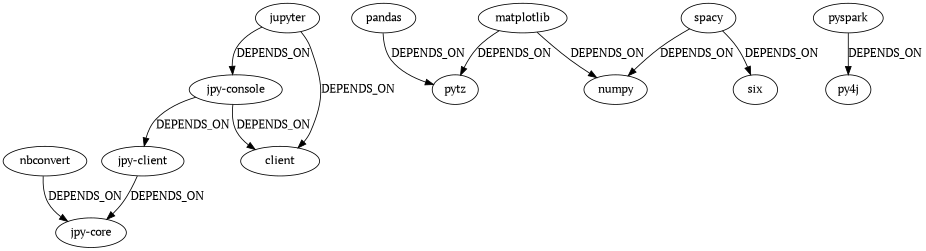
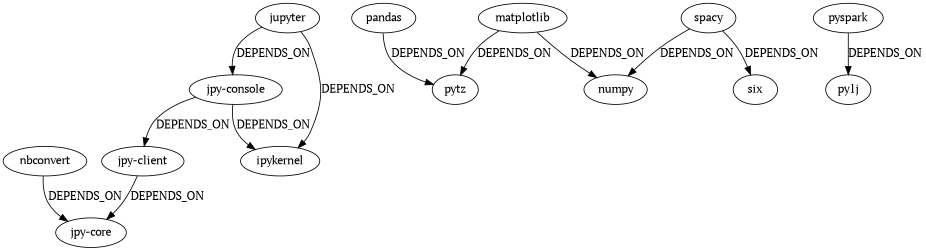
node "py4j": label "py4j" -> "py1j"
node "client": label "client" -> "ipykernel"
